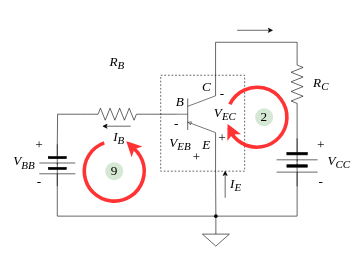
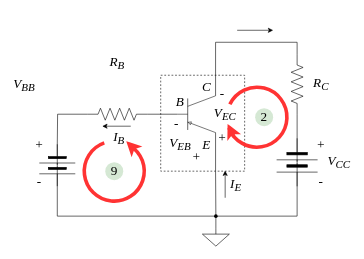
node "VBB": moved (24, 163) -> (24, 85)
